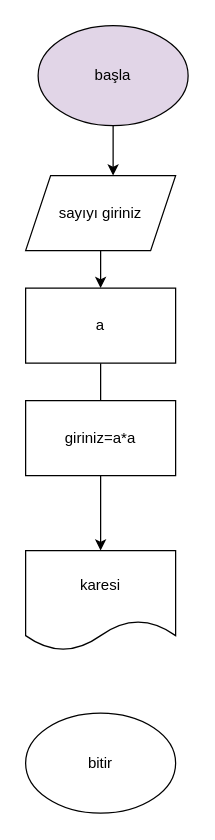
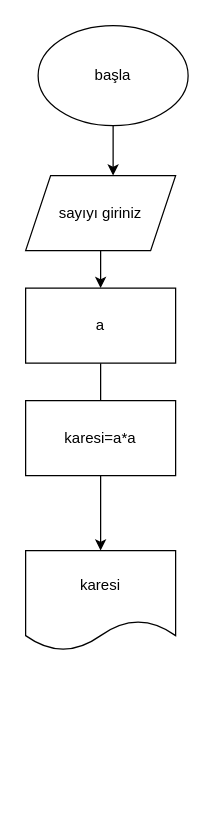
node "başla": fillcolor #e1d5e7 -> #ffffff
node "giriniz=a*a": label "giriniz=a*a" -> "karesi=a*a"
node "bitir": removed
